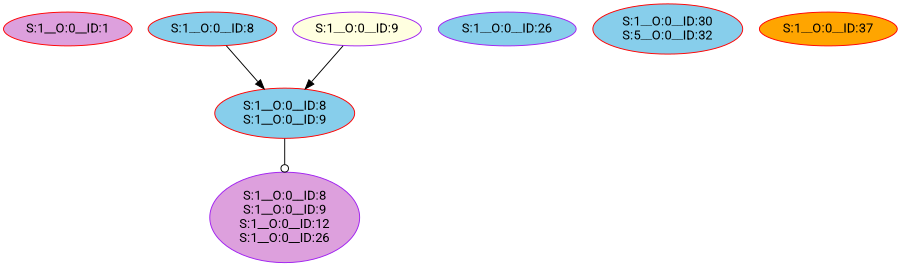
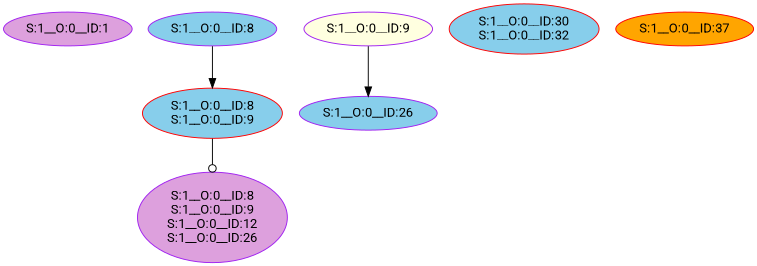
node "S:1__O:0__ID:1": color red -> purple
node "S:1__O:0__ID:8": color red -> purple
node "S:1__O:0__ID:30 S:5__O:0__ID:32": label "S:1__O:0__ID:30 S:5__O:0__ID:32" -> "S:1__O:0__ID:30 S:1__O:0__ID:32"
edge "S:1__O:0__ID:9" -> "S:1__O:0__ID:8 S:1__O:0__ID:9": now "S:1__O:0__ID:9" -> "S:1__O:0__ID:26"
